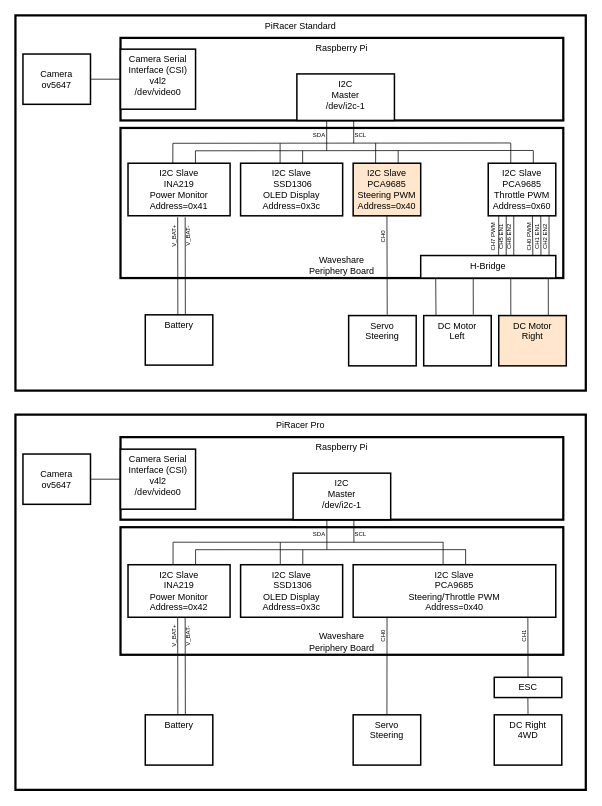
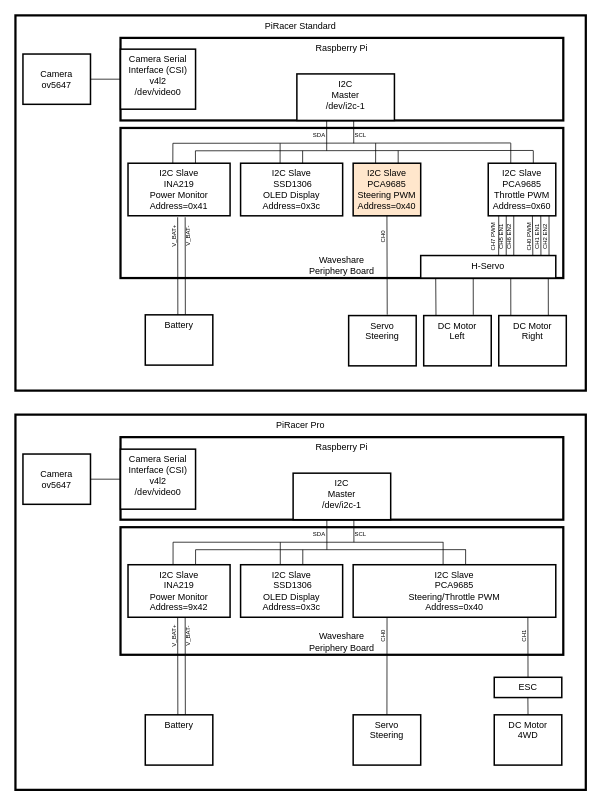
node "H-Bridge": label "H-Bridge" -> "H-Servo"
node "DC Motor Right": fillcolor #ffe6cc -> #ffffff
node "I2C Slave INA219 Power Monitor Address=0x42": label "I2C Slave INA219 Power Monitor Address=0x42" -> "I2C Slave INA219 Power Monitor Address=9x42"
node "DC Right 4WD": label "DC Right 4WD" -> "DC Motor 4WD"
